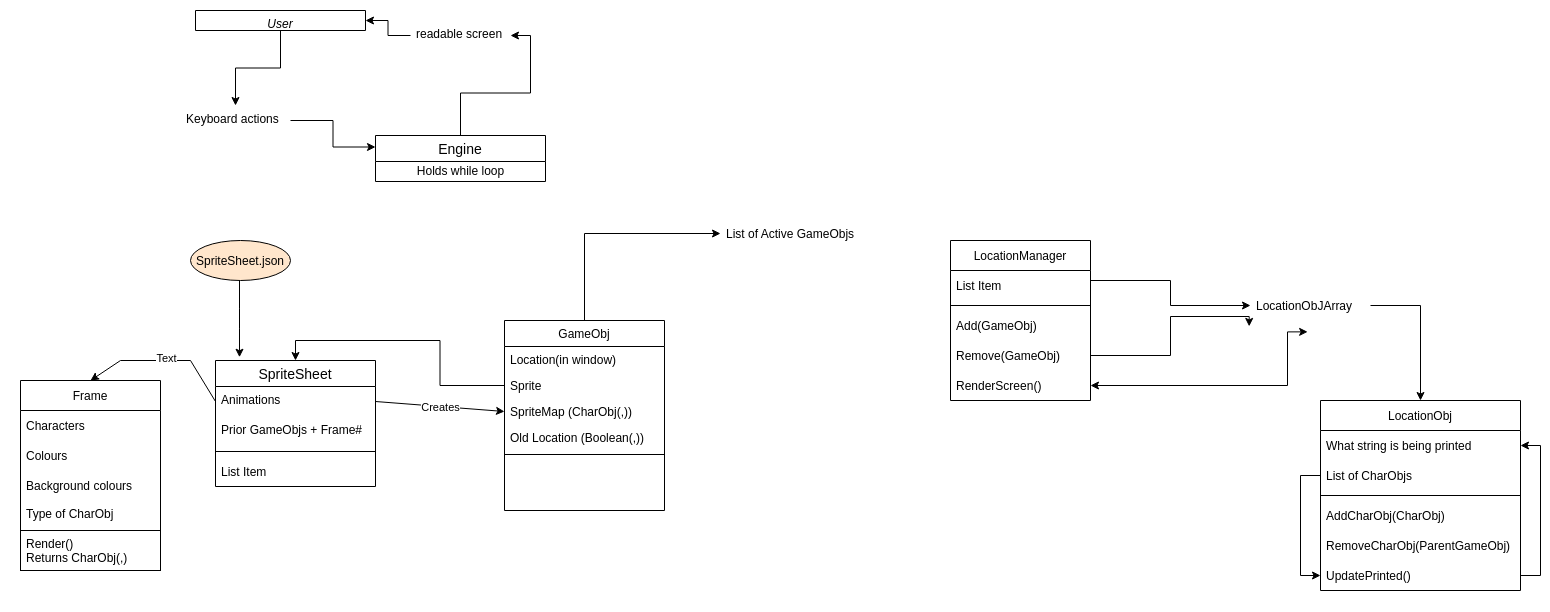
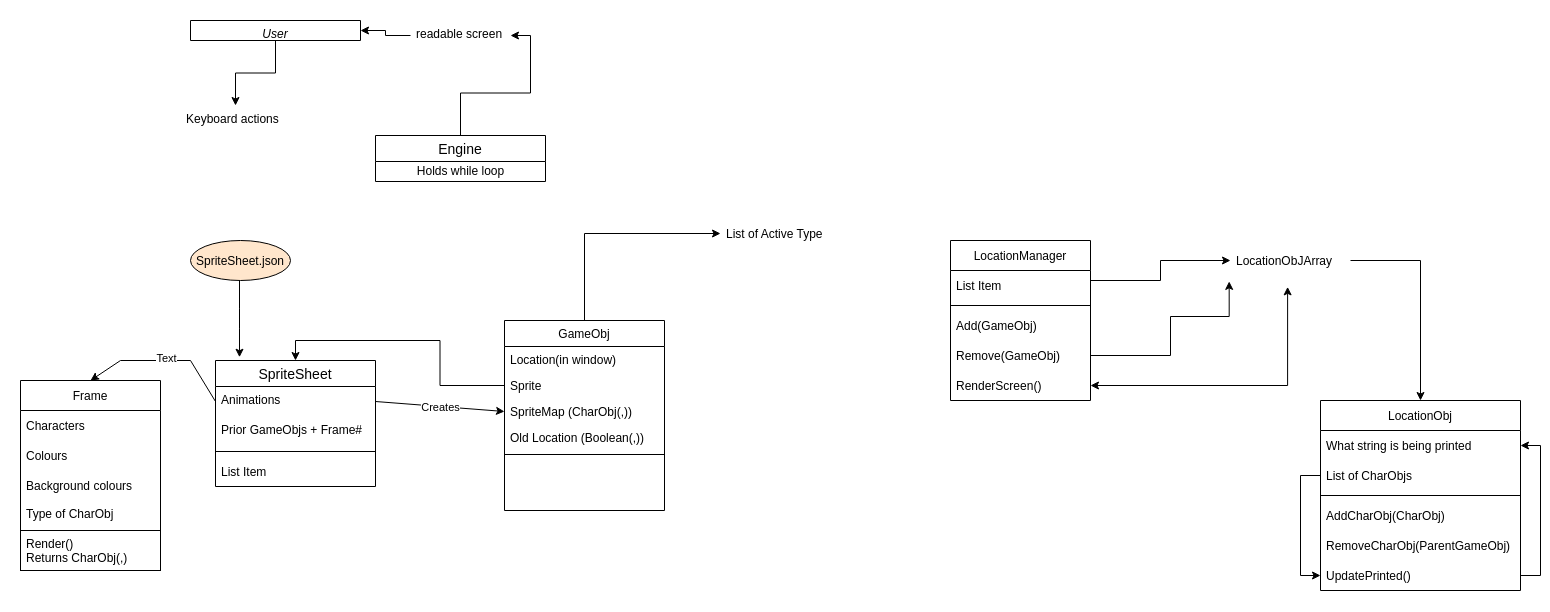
node "User": moved (281, 21) -> (276, 31)
edge "Keyboard actions" -> "Engine": removed
node "List of Active GameObjs": label "List of Active GameObjs" -> "List of Active Type"
node "LocationObJArray": moved (1311, 306) -> (1291, 261)
